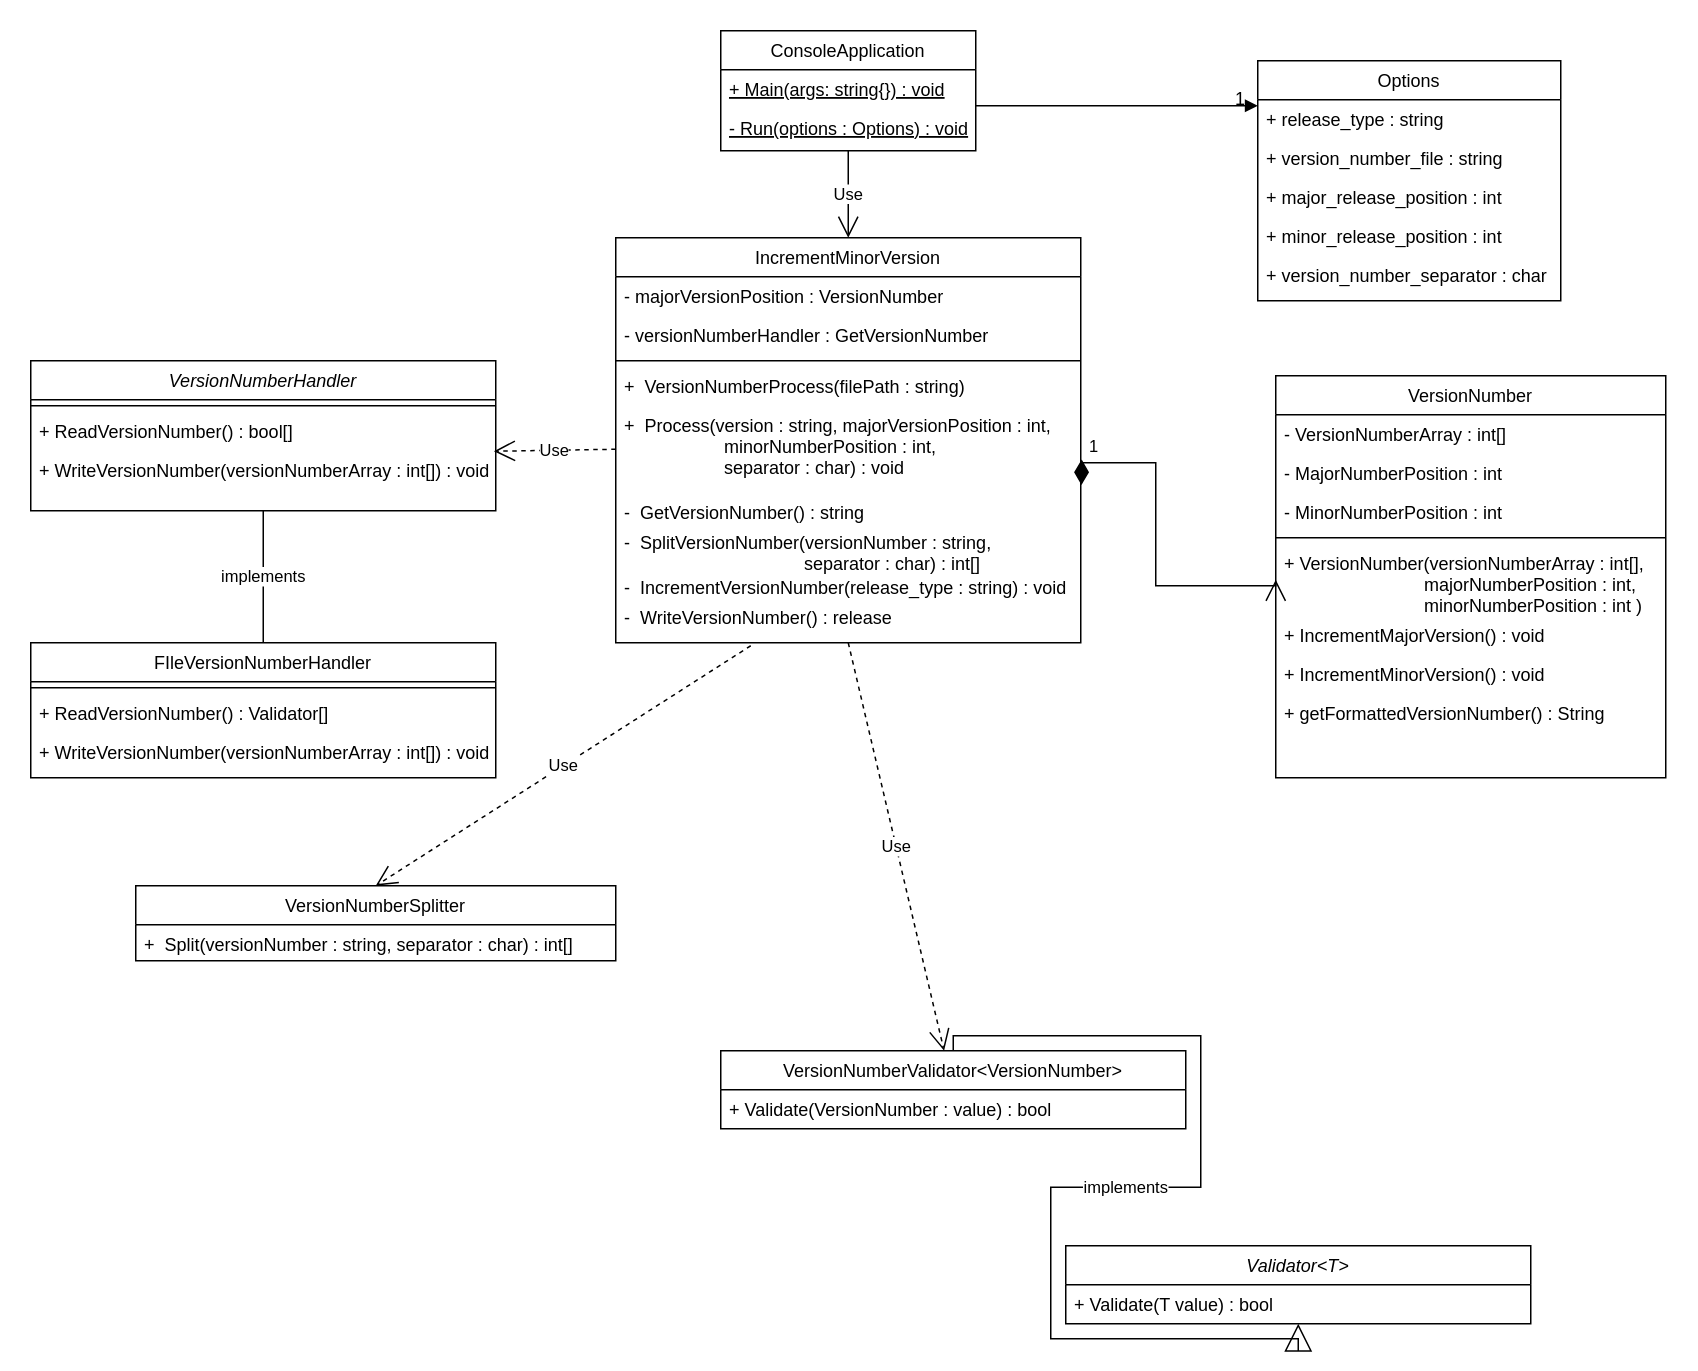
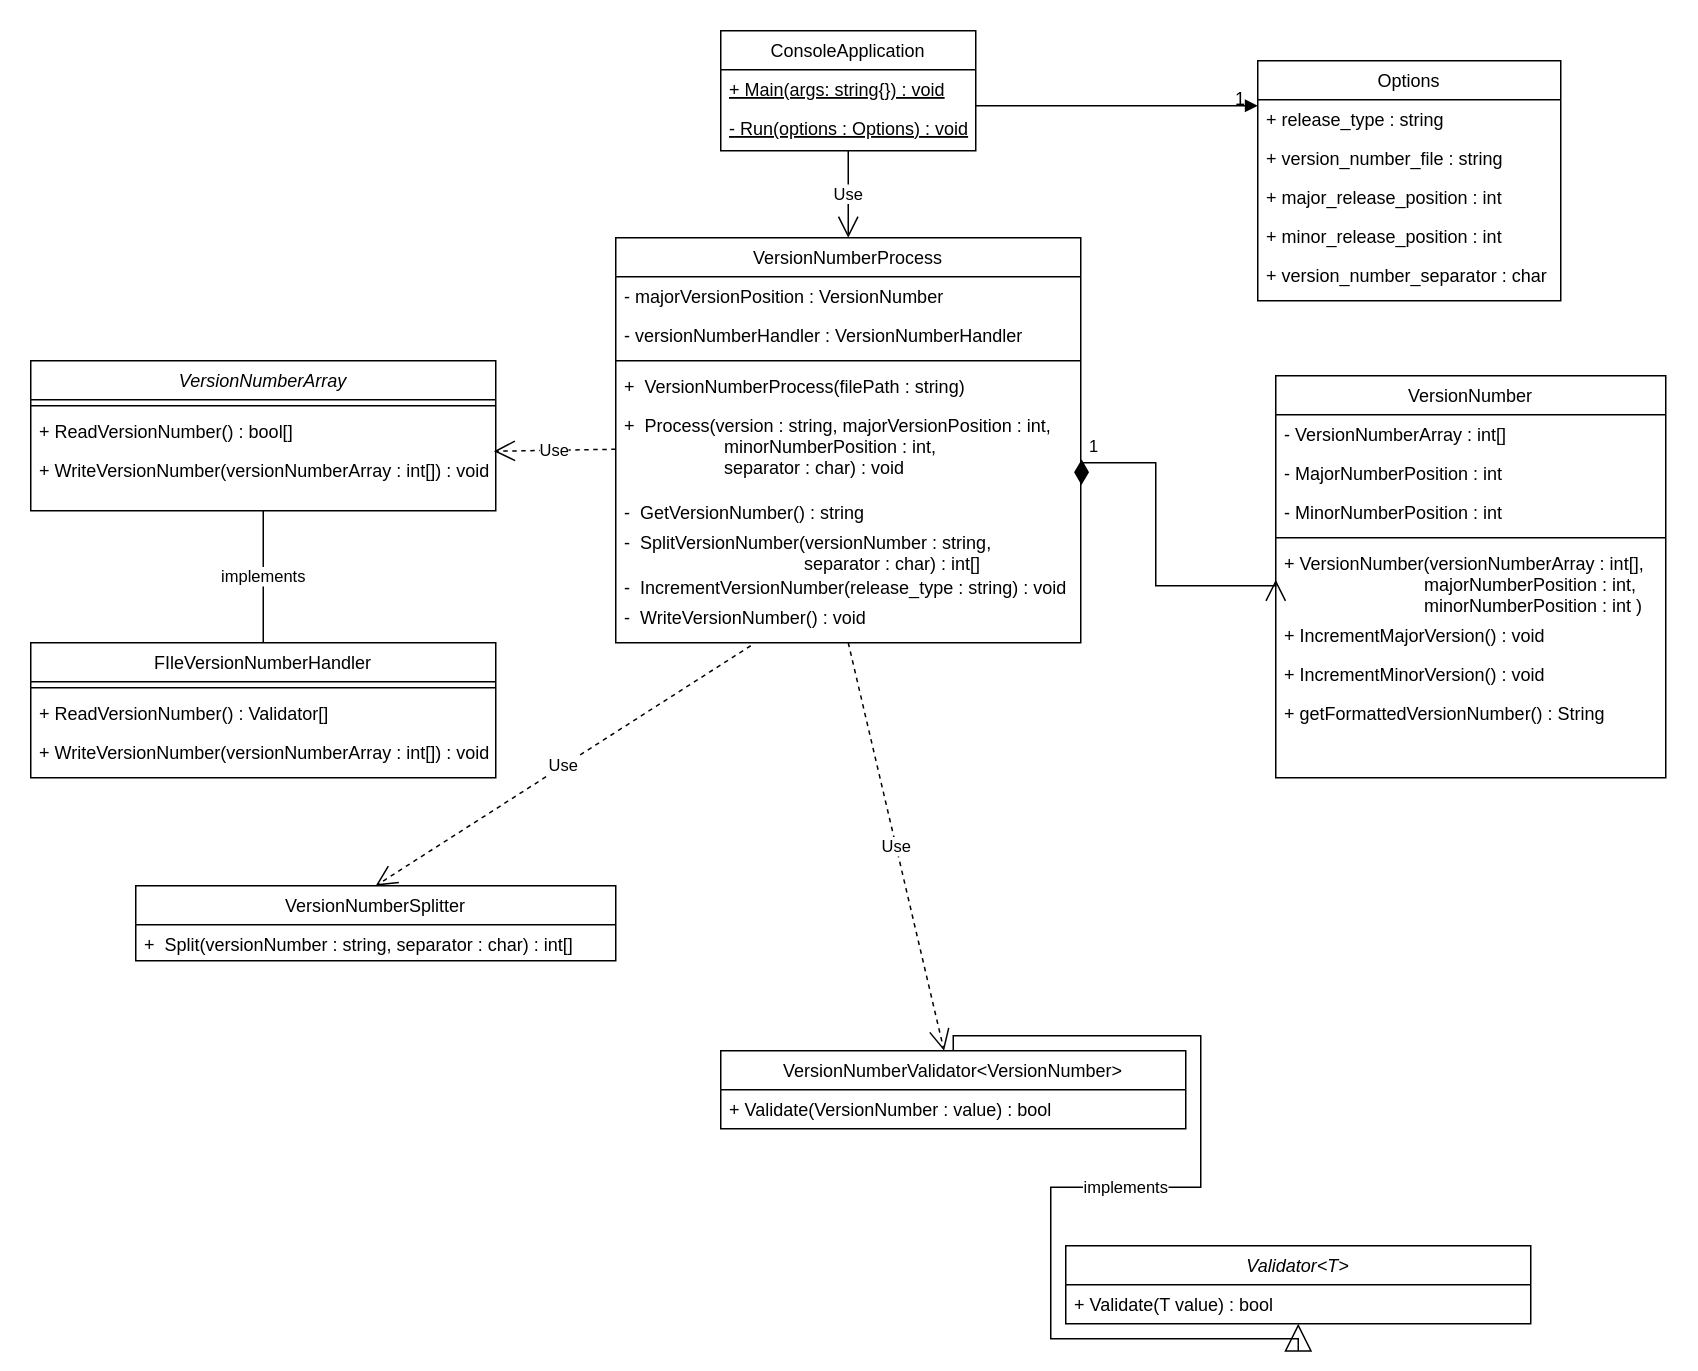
node "IncrementMinorVersion": label "IncrementMinorVersion" -> "VersionNumberProcess"
node "- versionNumberHandler : GetVersionNumber": label "- versionNumberHandler : GetVersionNumber" -> "- versionNumberHandler : VersionNumberHandler"
node "VersionNumberHandler": label "VersionNumberHandler" -> "VersionNumberArray"
node "- WriteVersionNumber() : release": label "- WriteVersionNumber() : release" -> "- WriteVersionNumber() : void"
